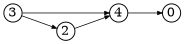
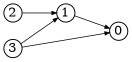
node "4": label "4" -> "1"
edge "3" -> "2": now "3" -> "0"
